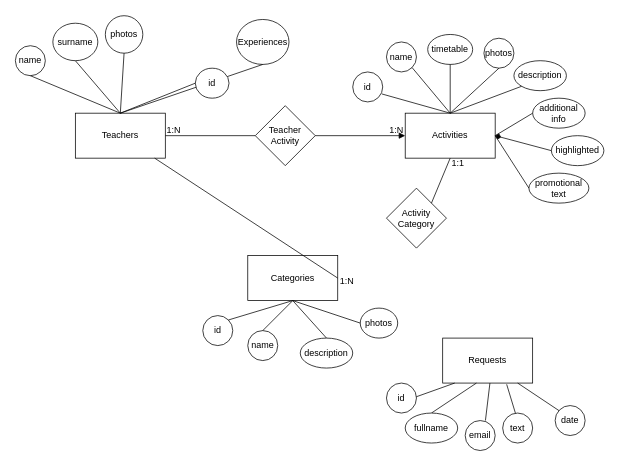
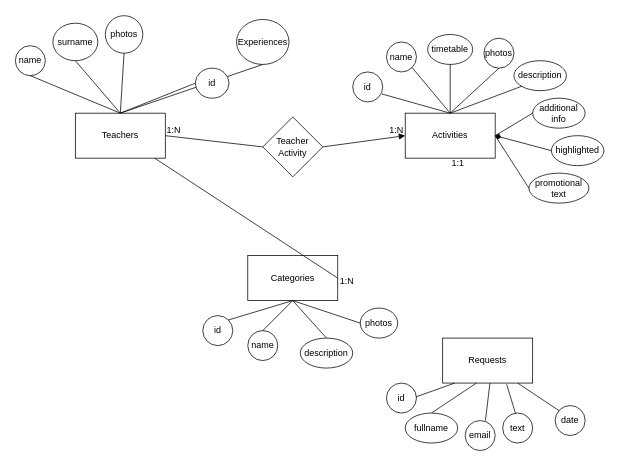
node "Teacher Activity": moved (285, 135) -> (293, 147)
edge "Activities" -- "Activity Category": removed
node "Activity Category": removed
